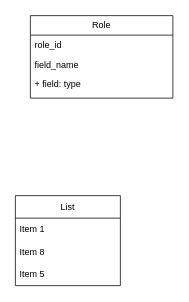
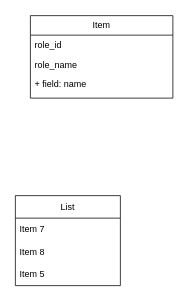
node "Role": label "Role" -> "Item"
node "field_name": label "field_name" -> "role_name"
node "+ field: type": label "+ field: type" -> "+ field: name"
node "Item 1": label "Item 1" -> "Item 7"
